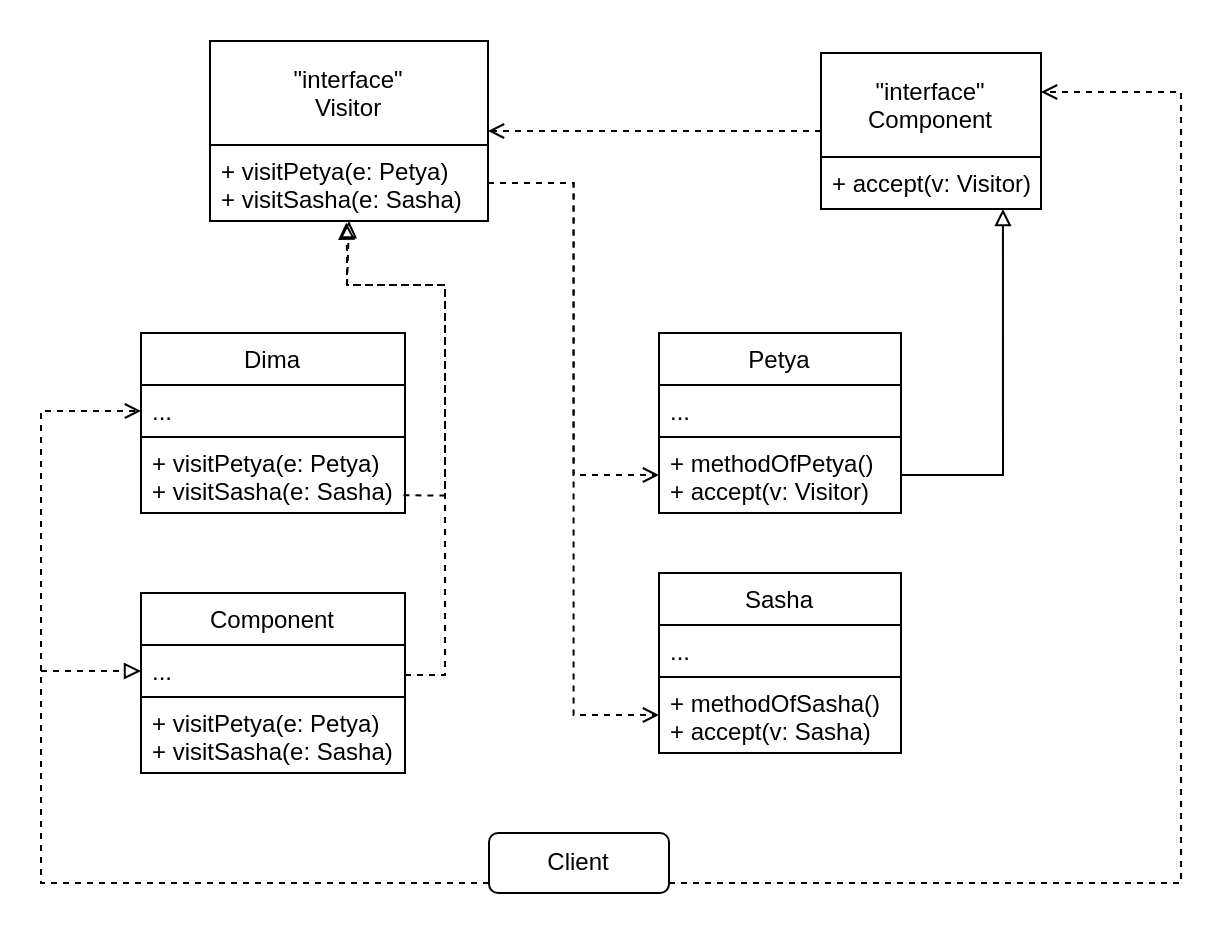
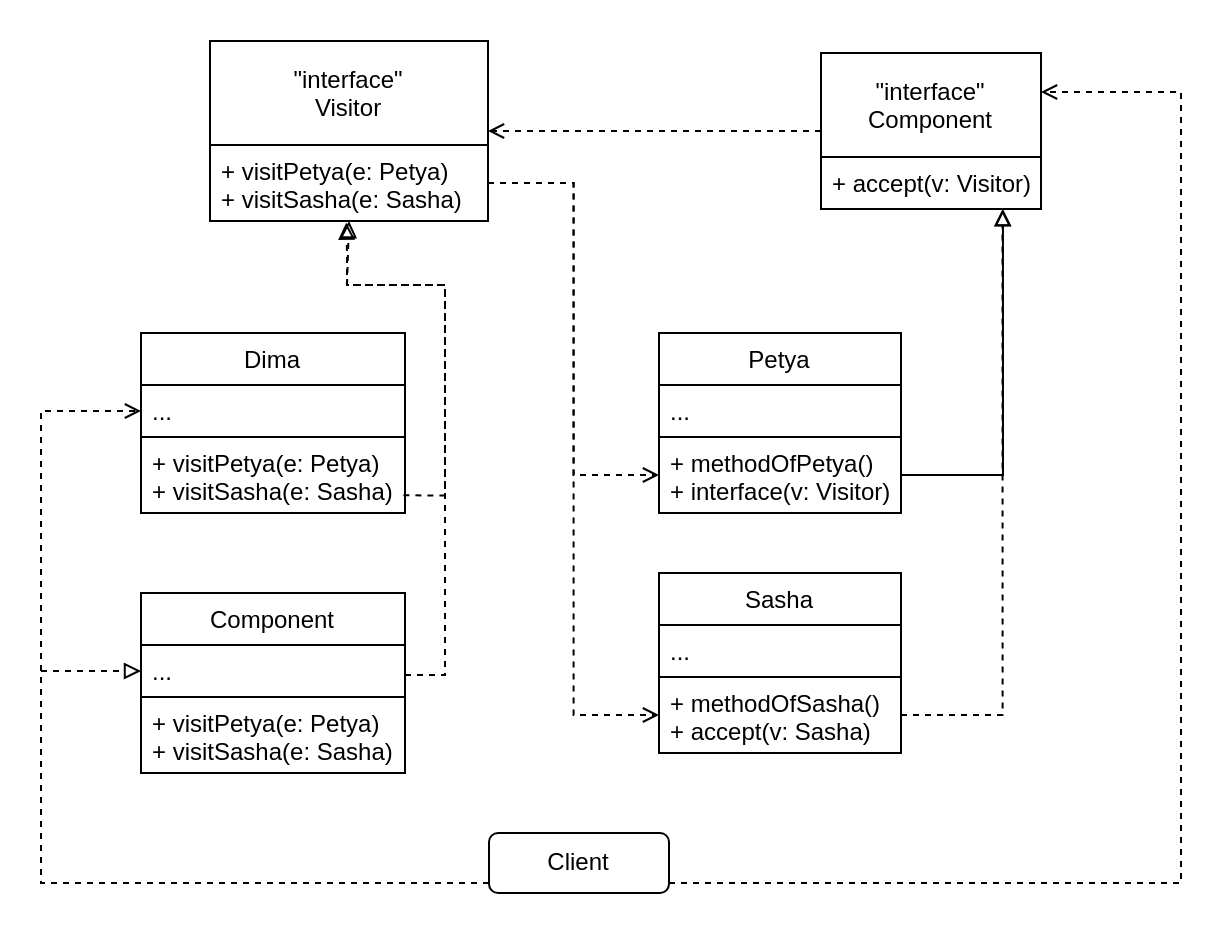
node "+ methodOfPetya() + accept(v: Visitor)": label "+ methodOfPetya() + accept(v: Visitor)" -> "+ methodOfPetya() + interface(v: Visitor)"
edge "+ methodOfSasha() + accept(v: Sasha)" -> "+ accept(v: Visitor)": added
